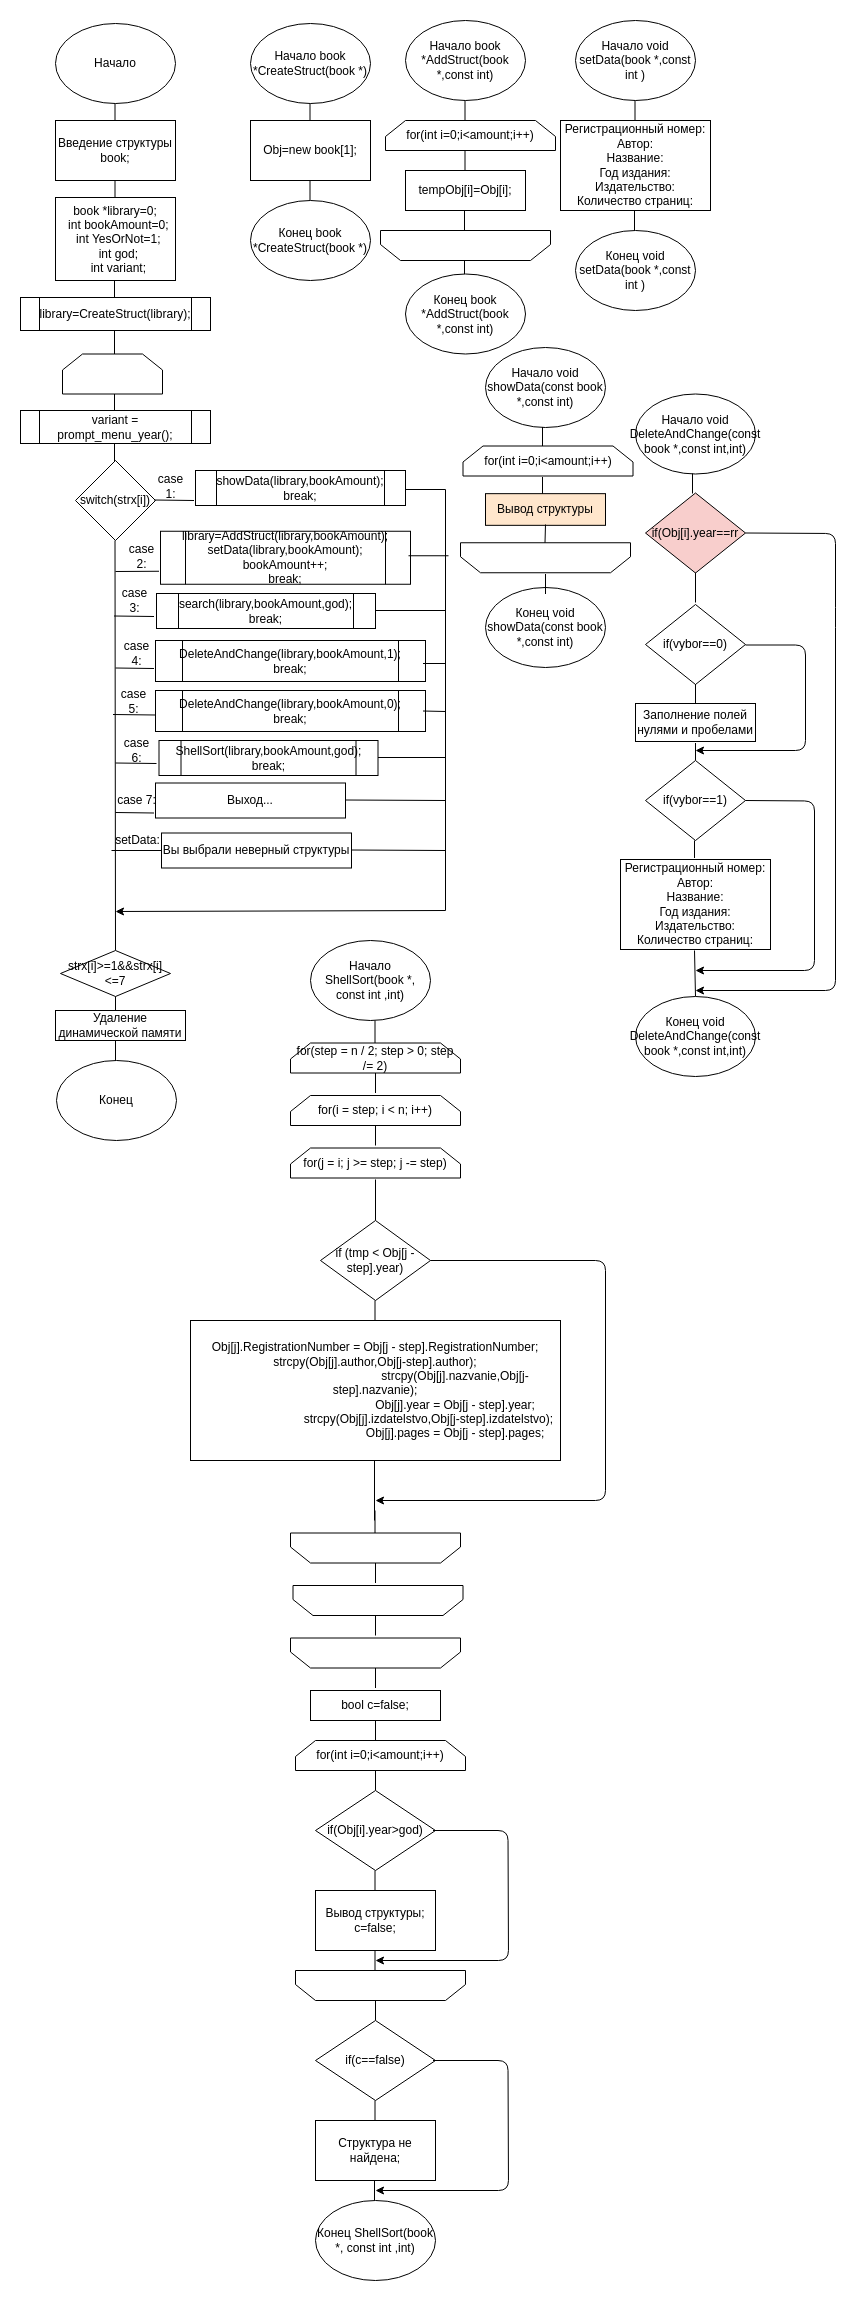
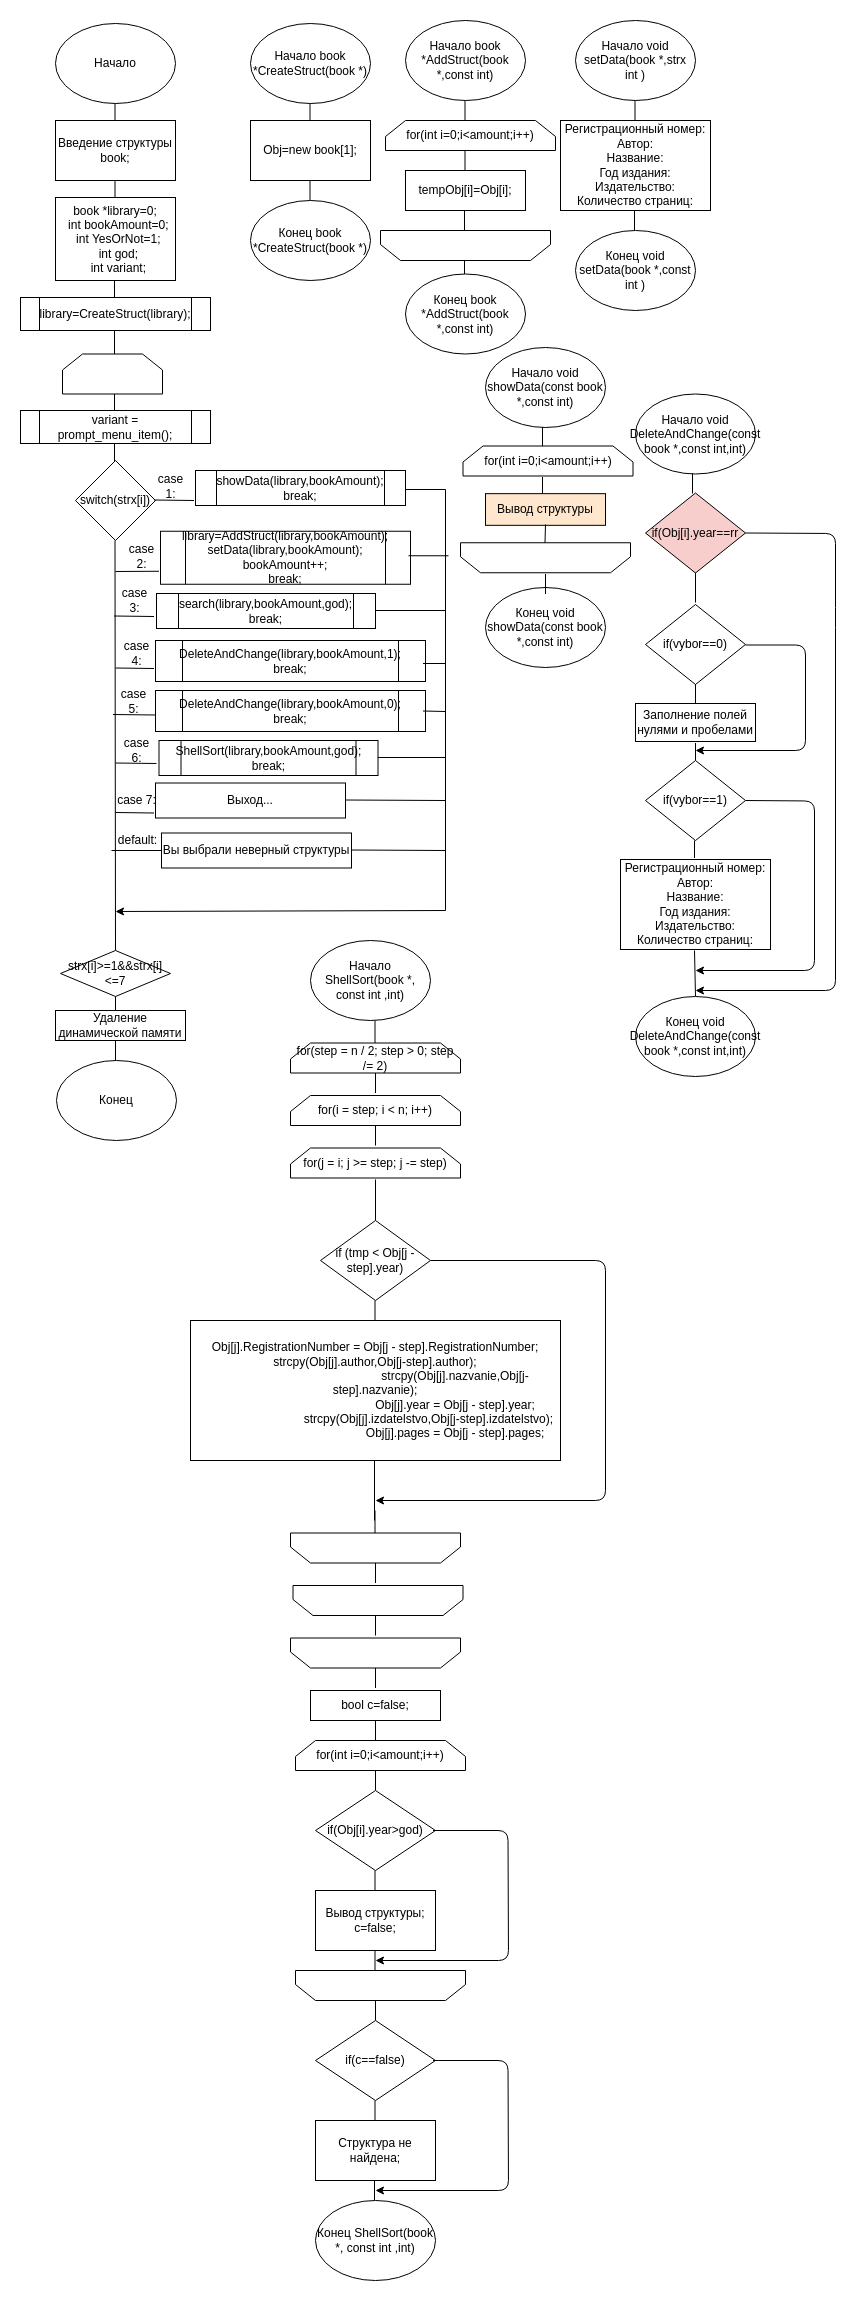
node "Начало void setData(book *,const int )": label "Начало void setData(book *,const int )" -> "Начало void setData(book *,strx int )"
node "variant = prompt_menu_year();": label "variant = prompt_menu_year();" -> "variant = prompt_menu_item();"
node "setData:": label "setData:" -> "default:"
